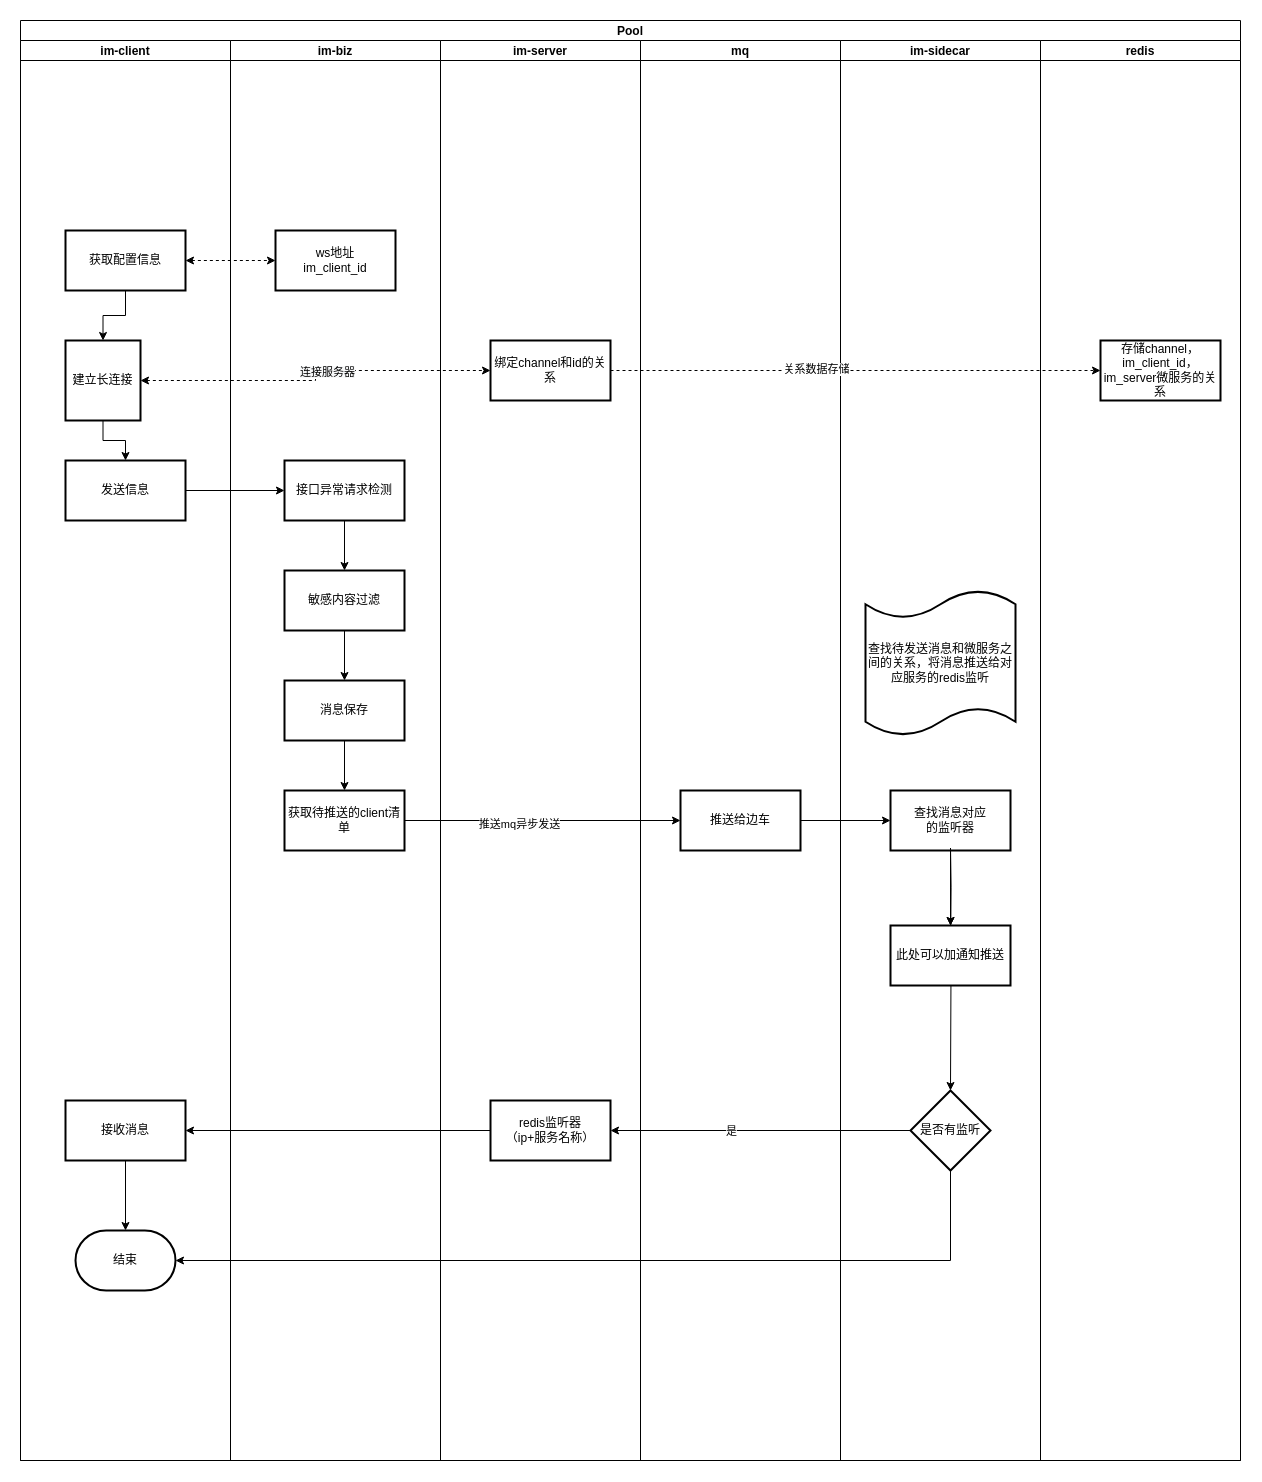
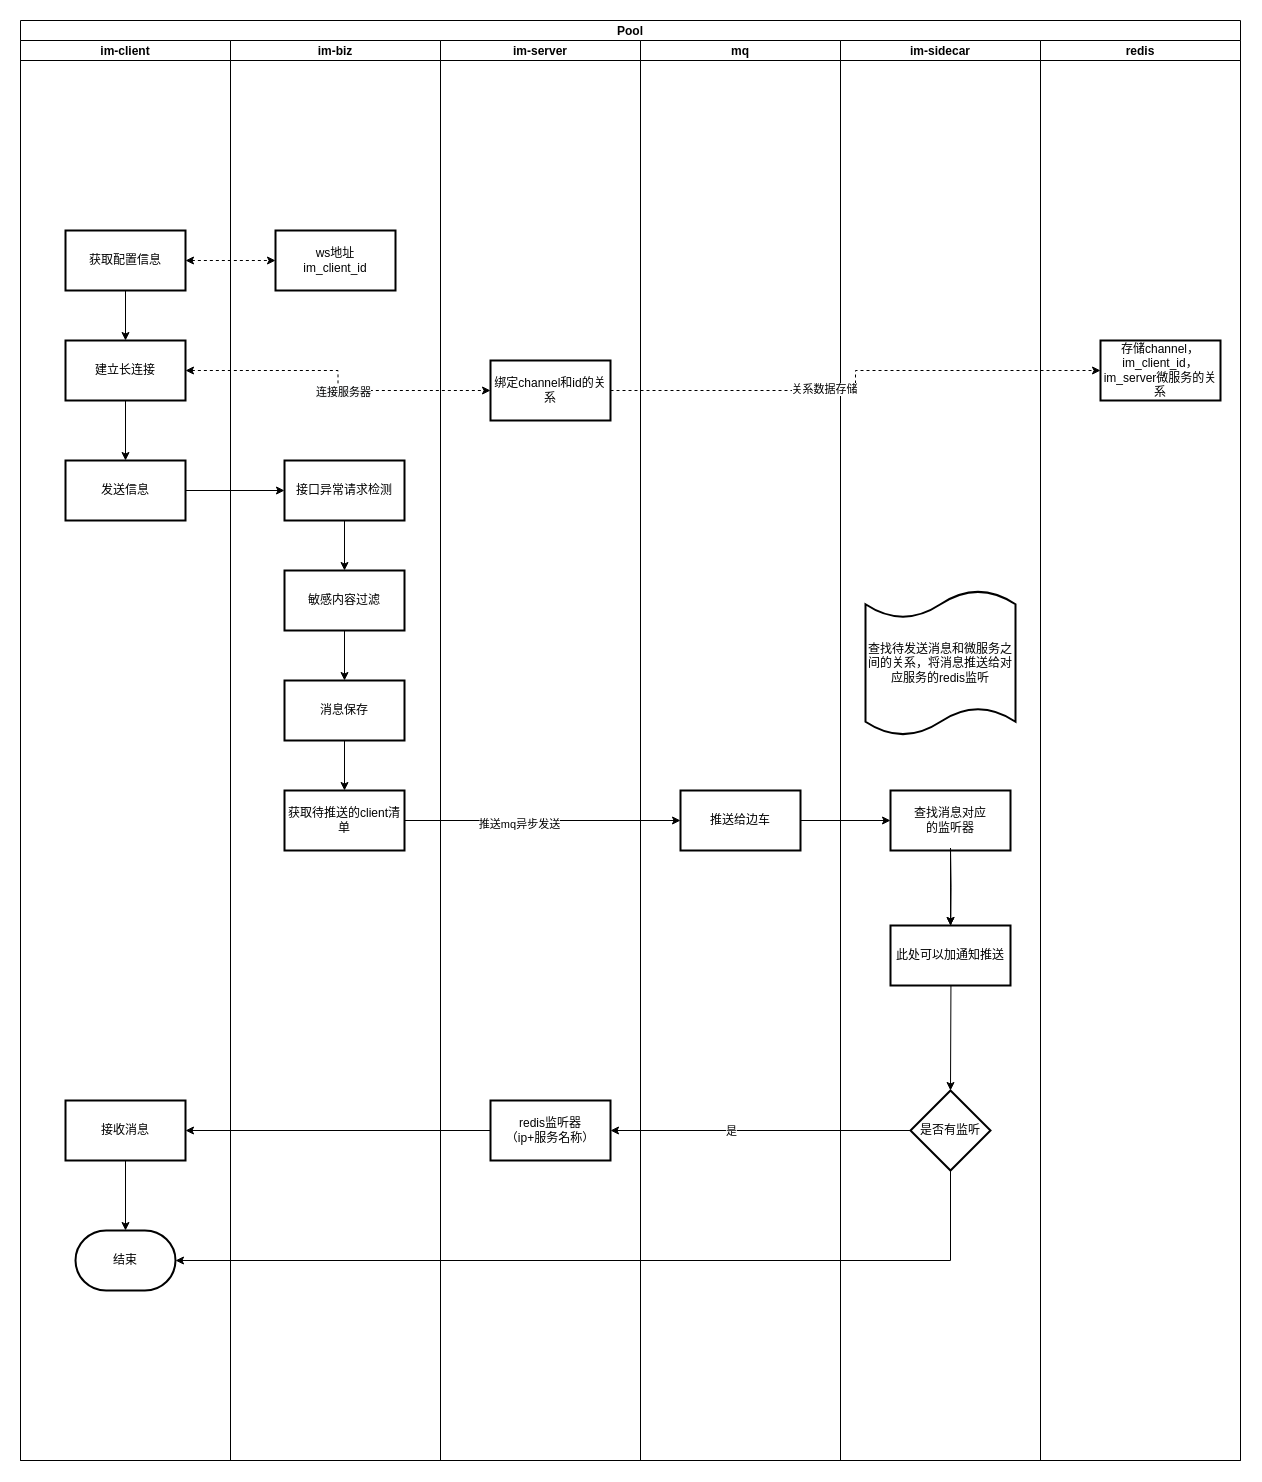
node "绑定channel和id的关系": moved (551, 371) -> (551, 391)
node "建立长连接": size 75x80 -> 120x60
